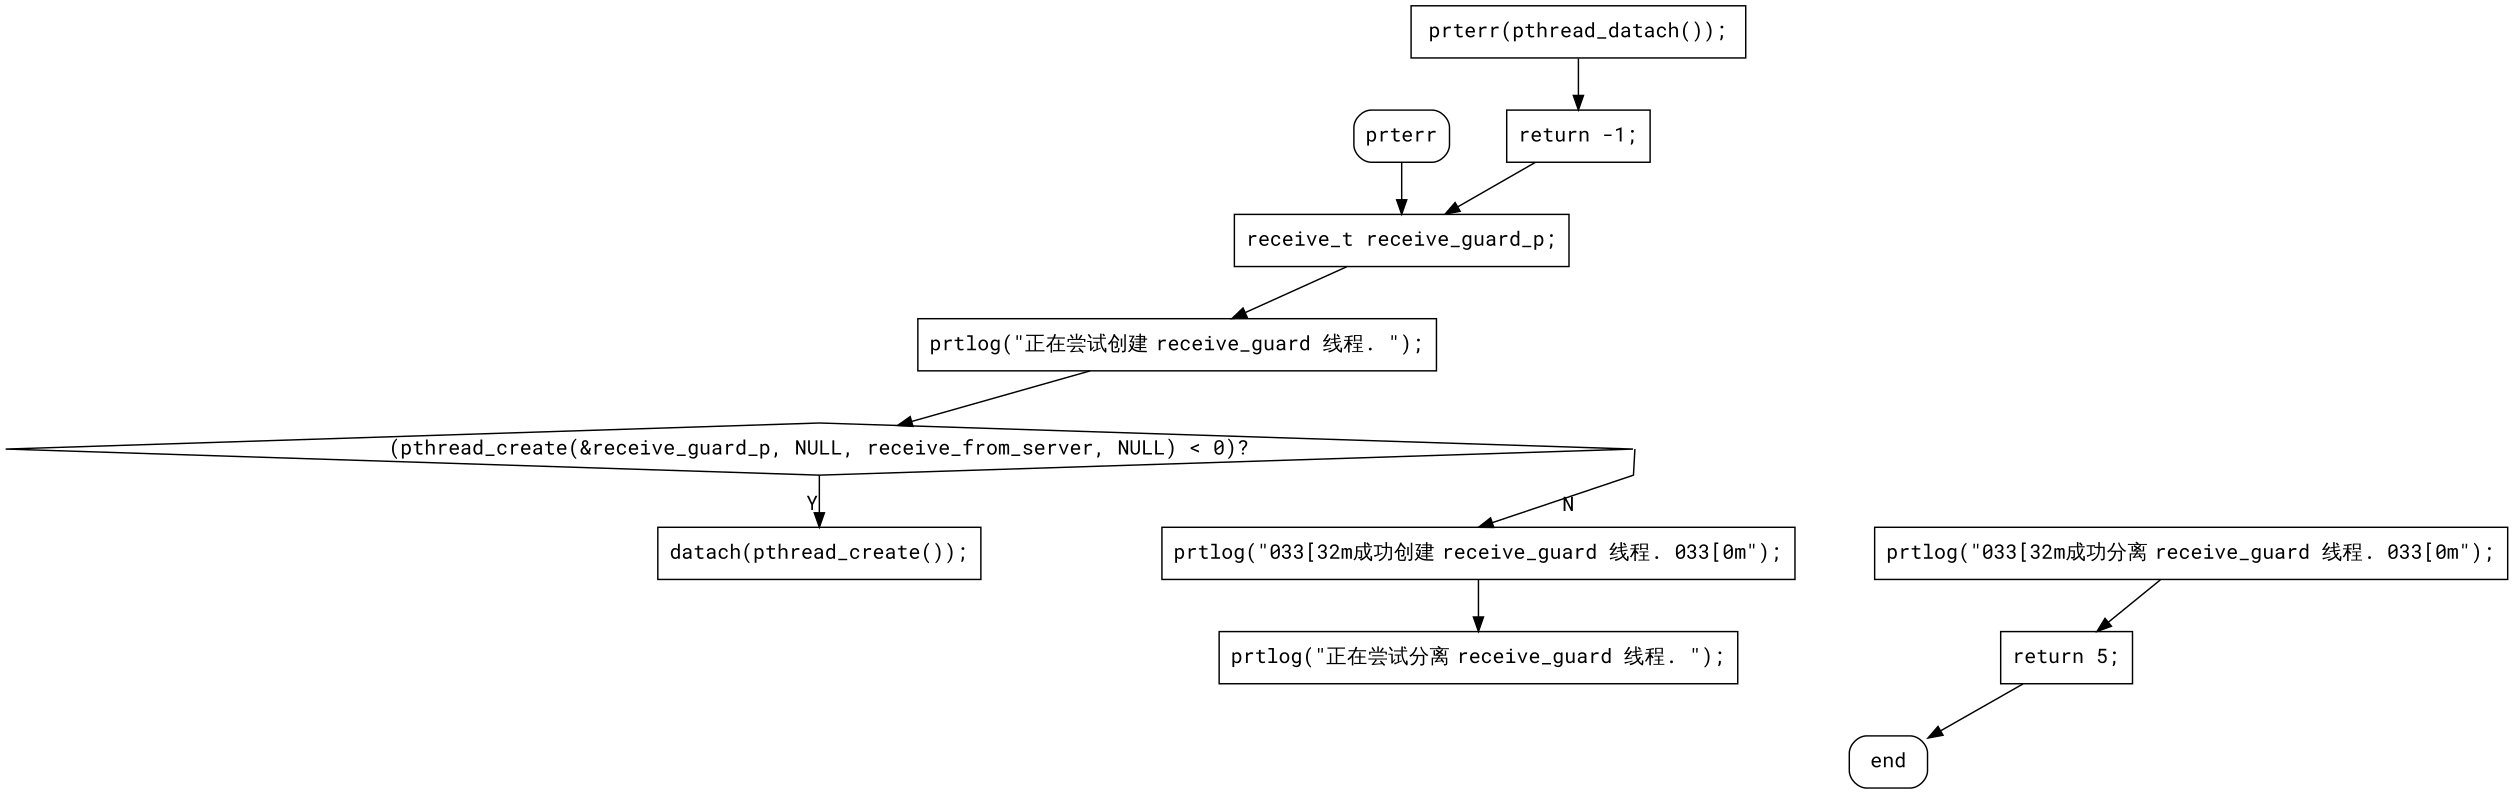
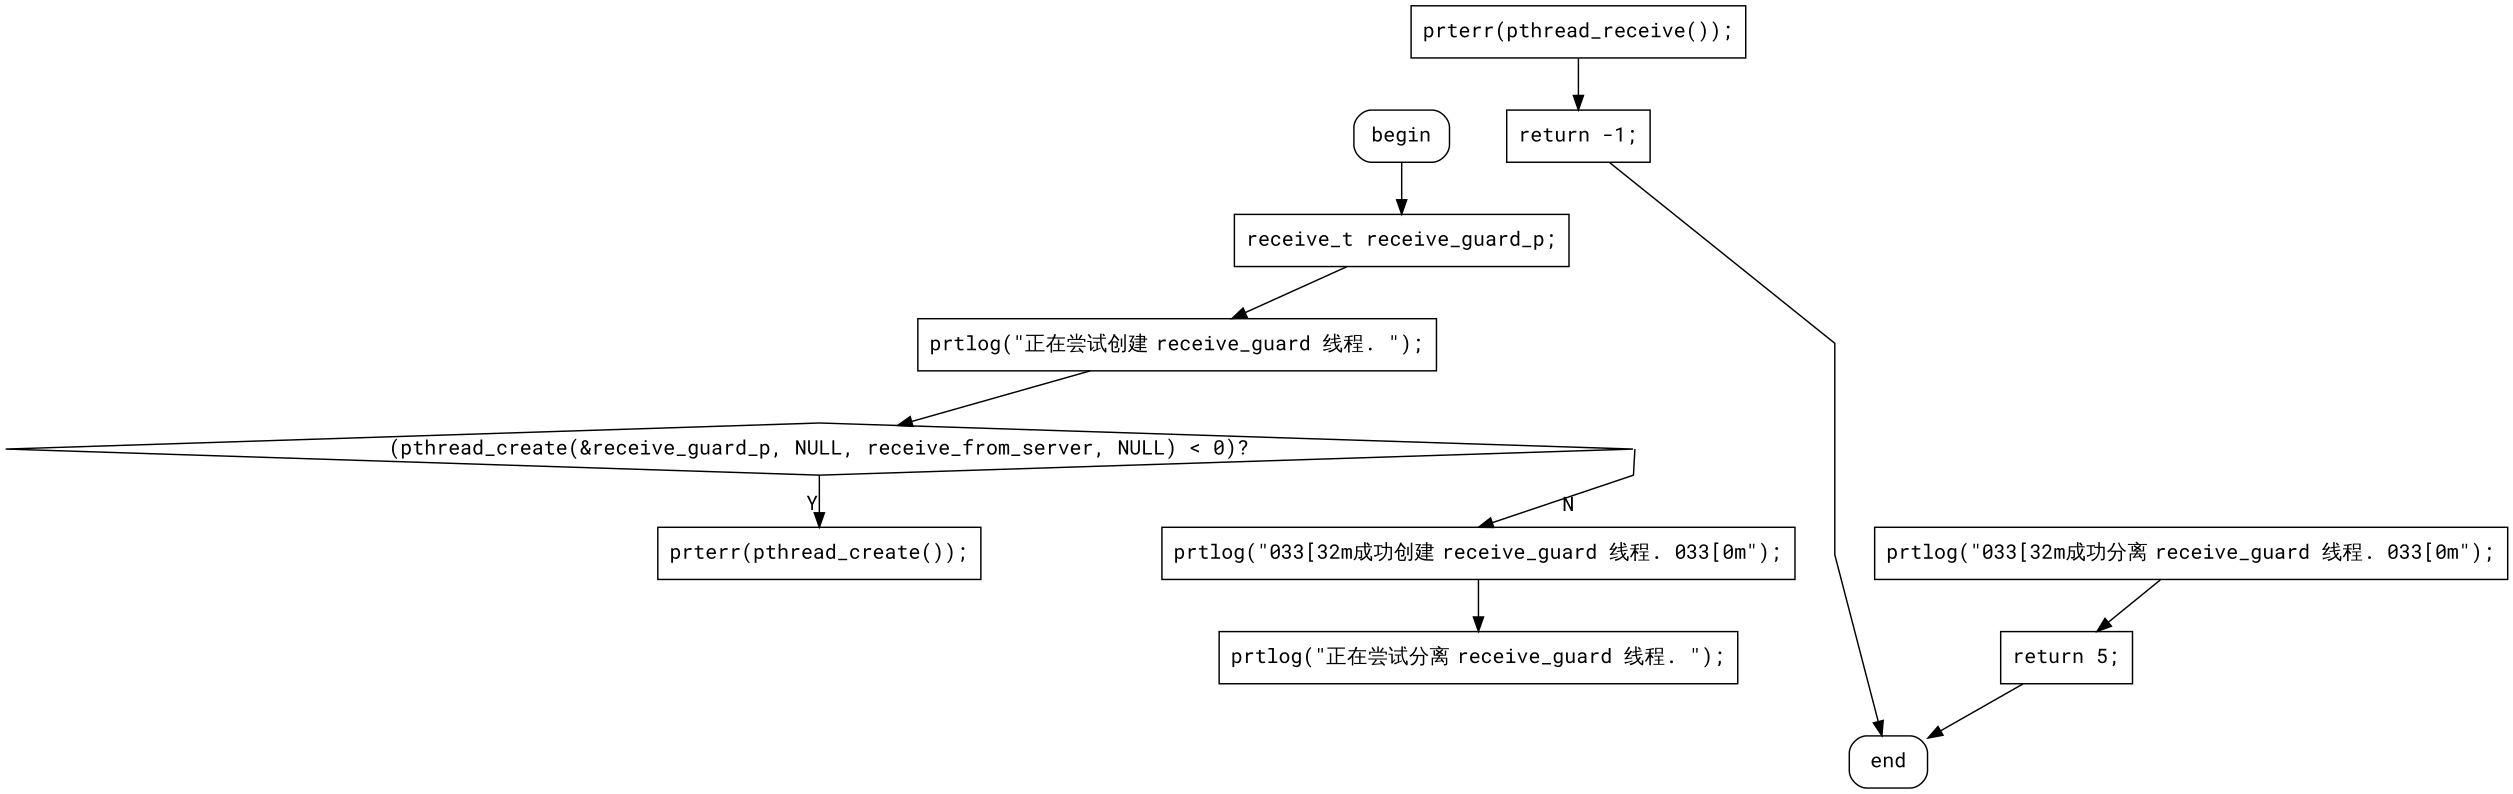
node "prterr(pthread_datach());": label "prterr(pthread_datach());" -> "prterr(pthread_receive());"
node "prterr": label "prterr" -> "begin"
edge "return -1;" -> "receive_t receive_guard_p;": now "return -1;" -> "end"
node "datach(pthread_create());": label "datach(pthread_create());" -> "prterr(pthread_create());"
